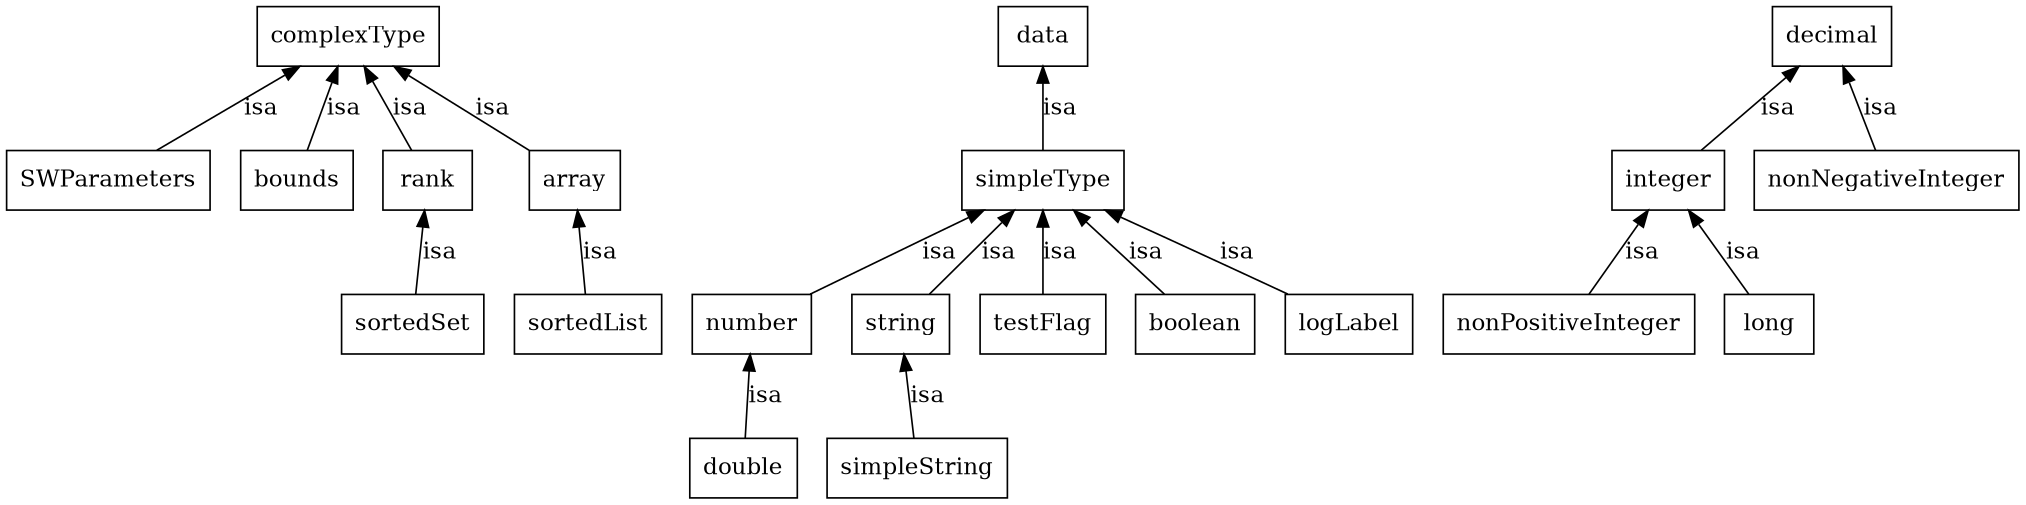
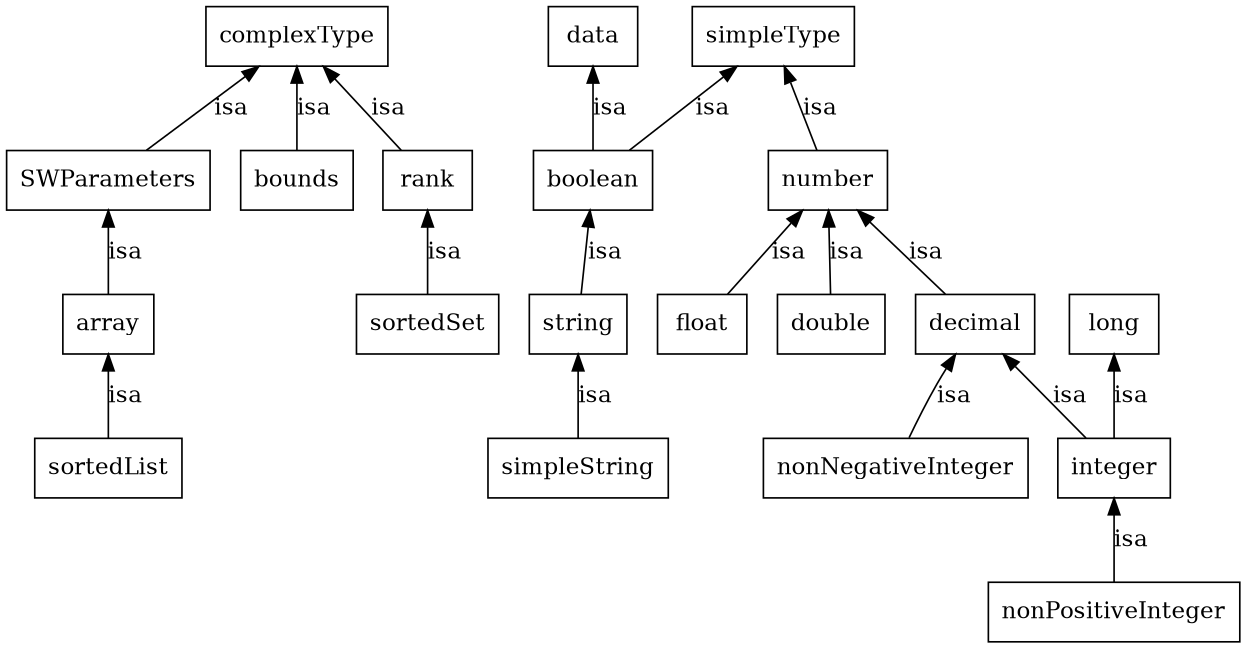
edge "array" -> "complexType": now "array" -> "SWParameters"
edge "simpleType" -> "data": now "boolean" -> "data"
edge "decimal" -> "number": added, label "isa"
edge "string" -> "simpleType": now "string" -> "boolean"
edge "long" -> "integer": reversed
node "float": added
node "testFlag": removed
node "logLabel": removed
